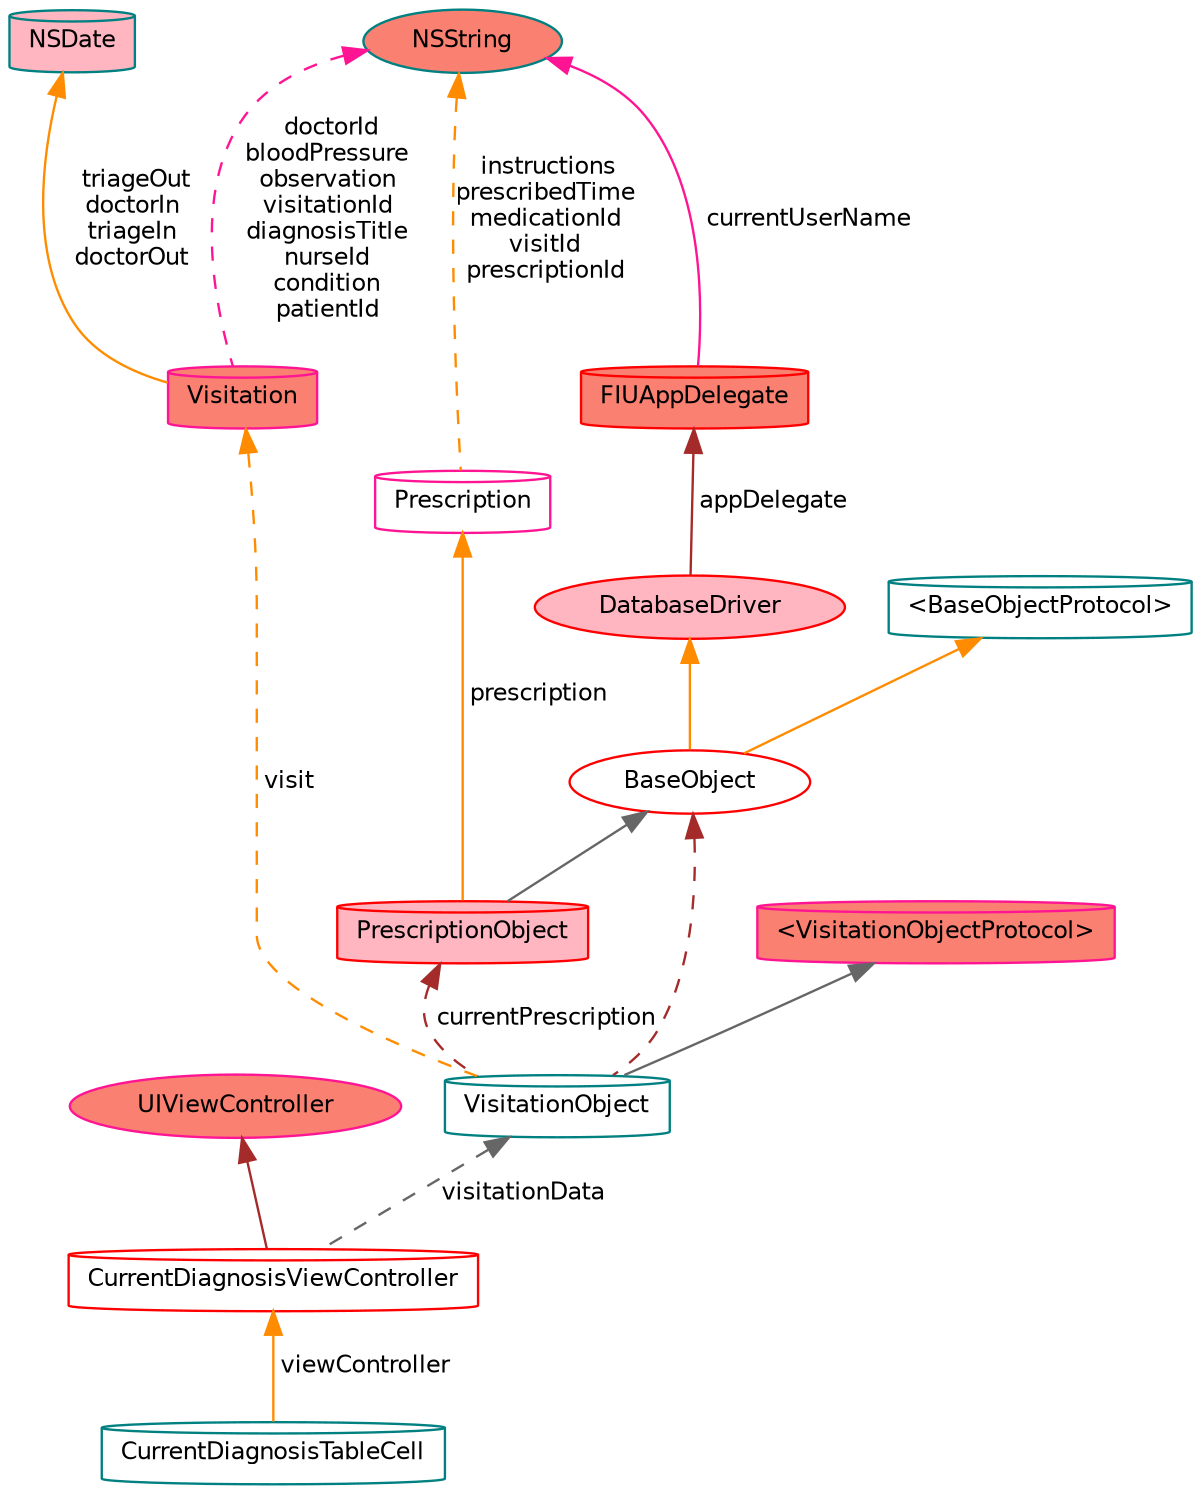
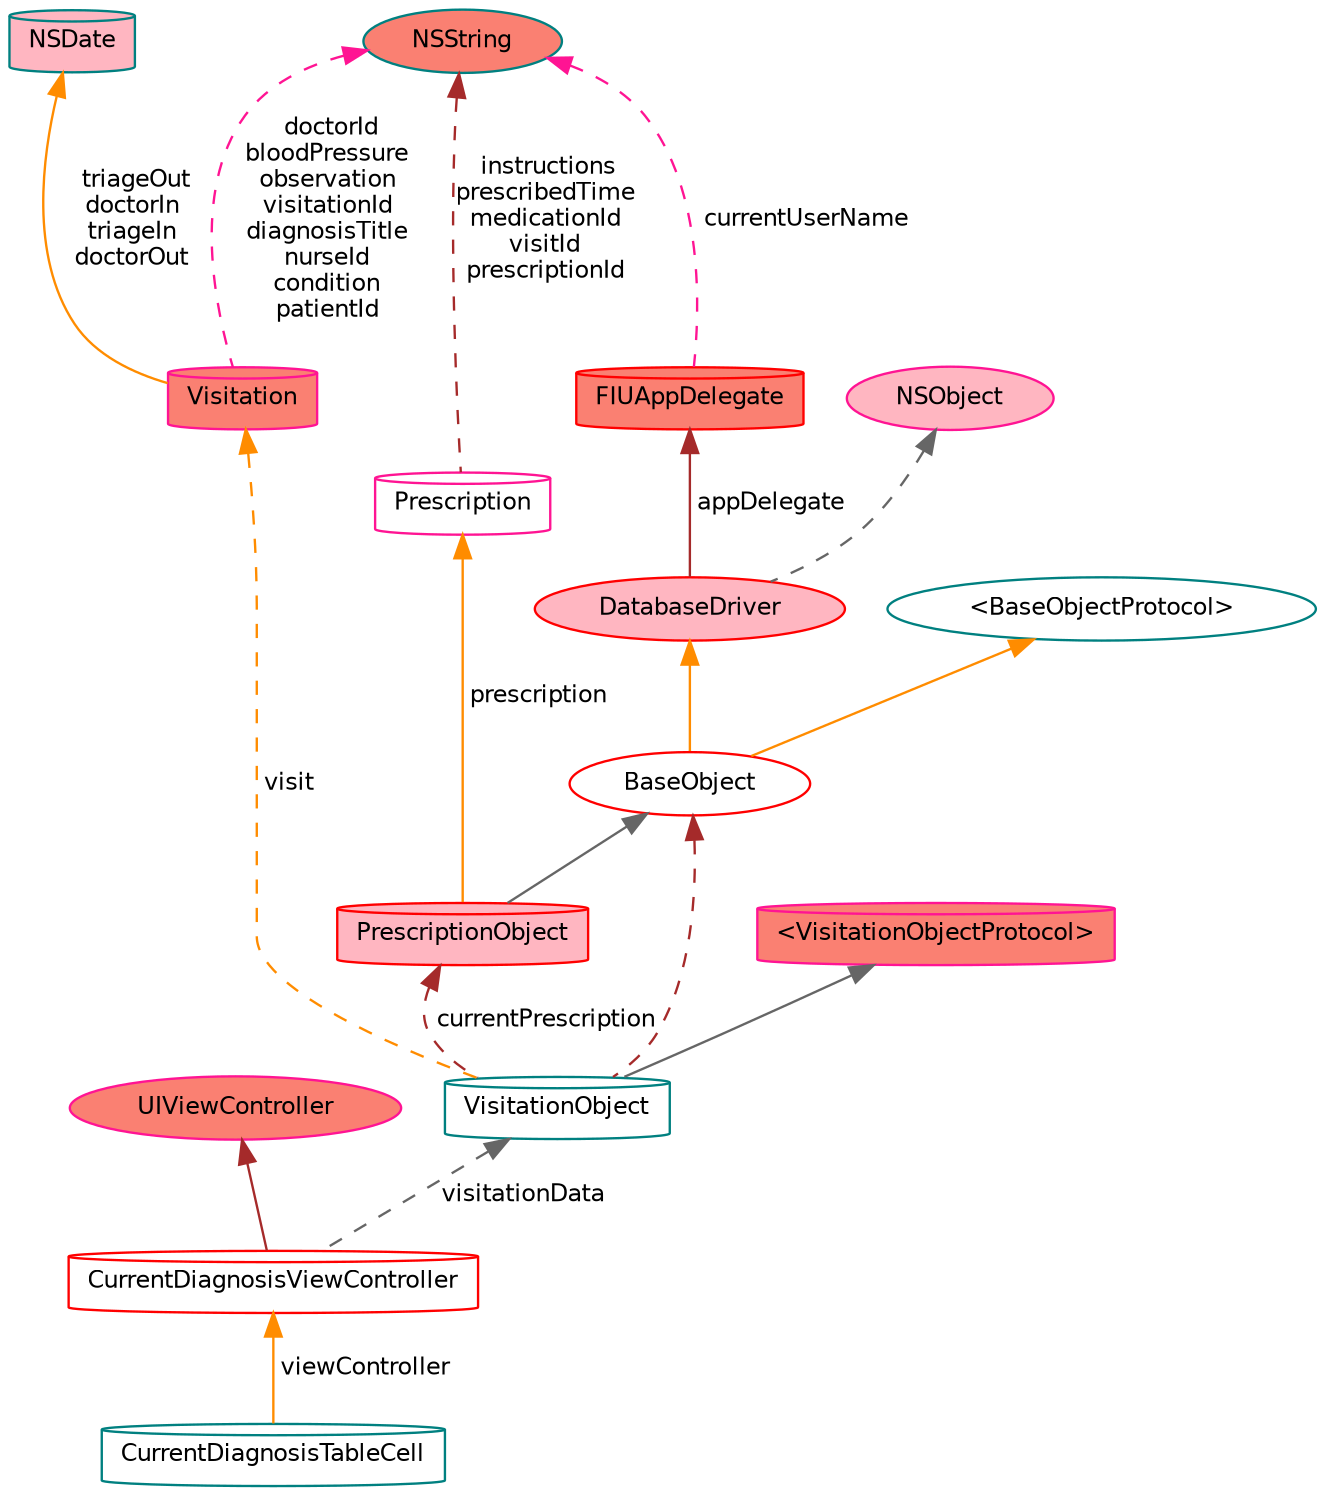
edge "FIUAppDelegate" -> "NSString": style solid -> dashed
edge "Prescription" -> "NSString": color darkorange -> brown
node "NSObject": added
node "<BaseObjectProtocol>": shape cylinder -> ellipse
